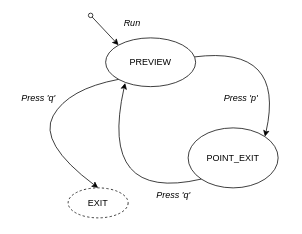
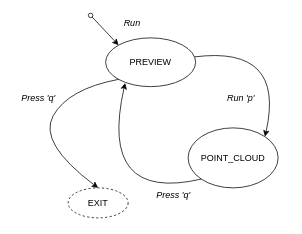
node "Press 'p'": label "Press 'p'" -> "Run 'p'"
node "POINT_EXIT": label "POINT_EXIT" -> "POINT_CLOUD"
